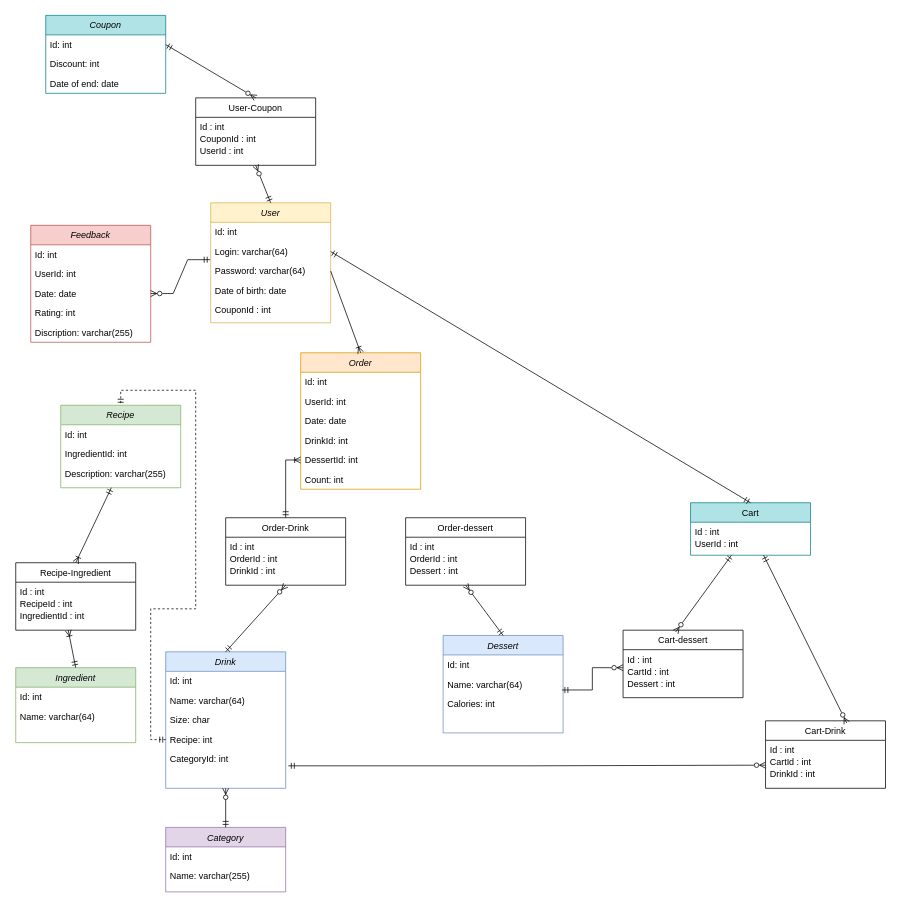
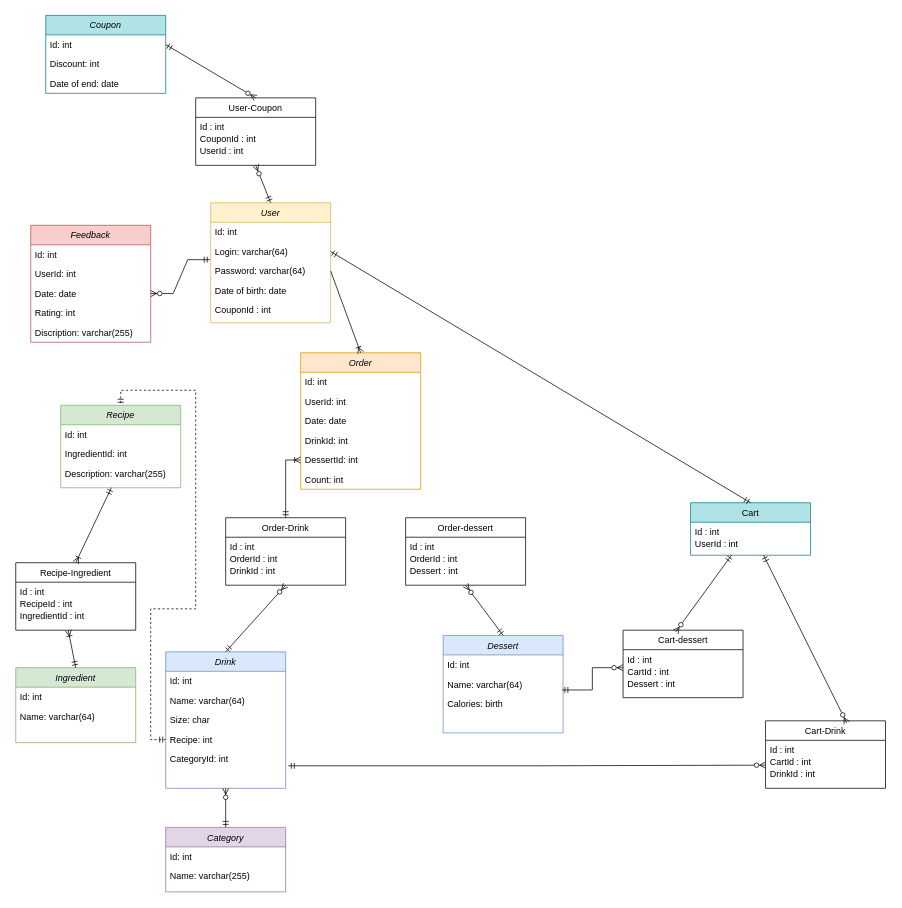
node "Calories: int": label "Calories: int" -> "Calories: birth"
